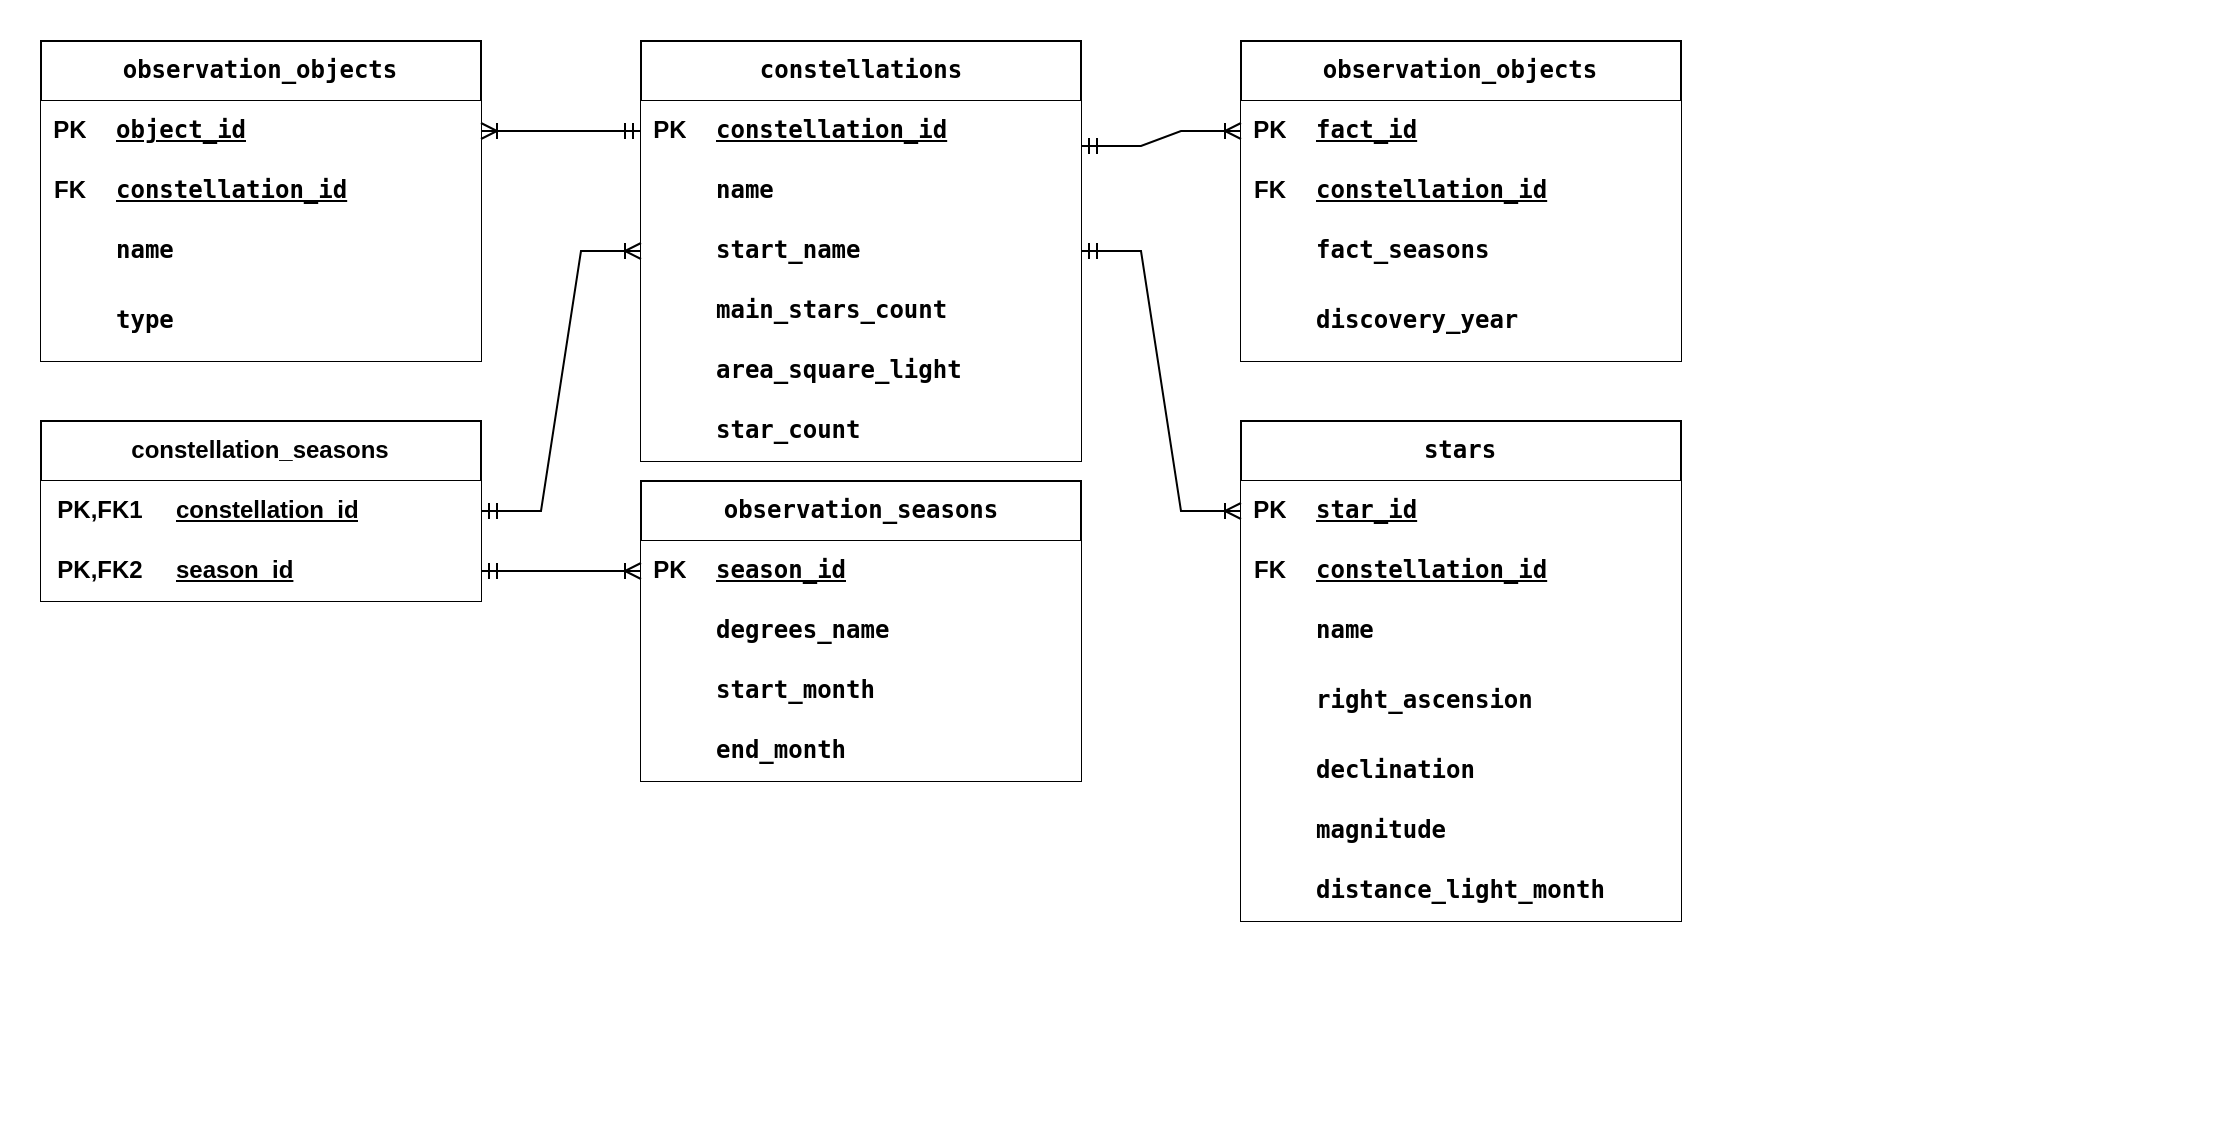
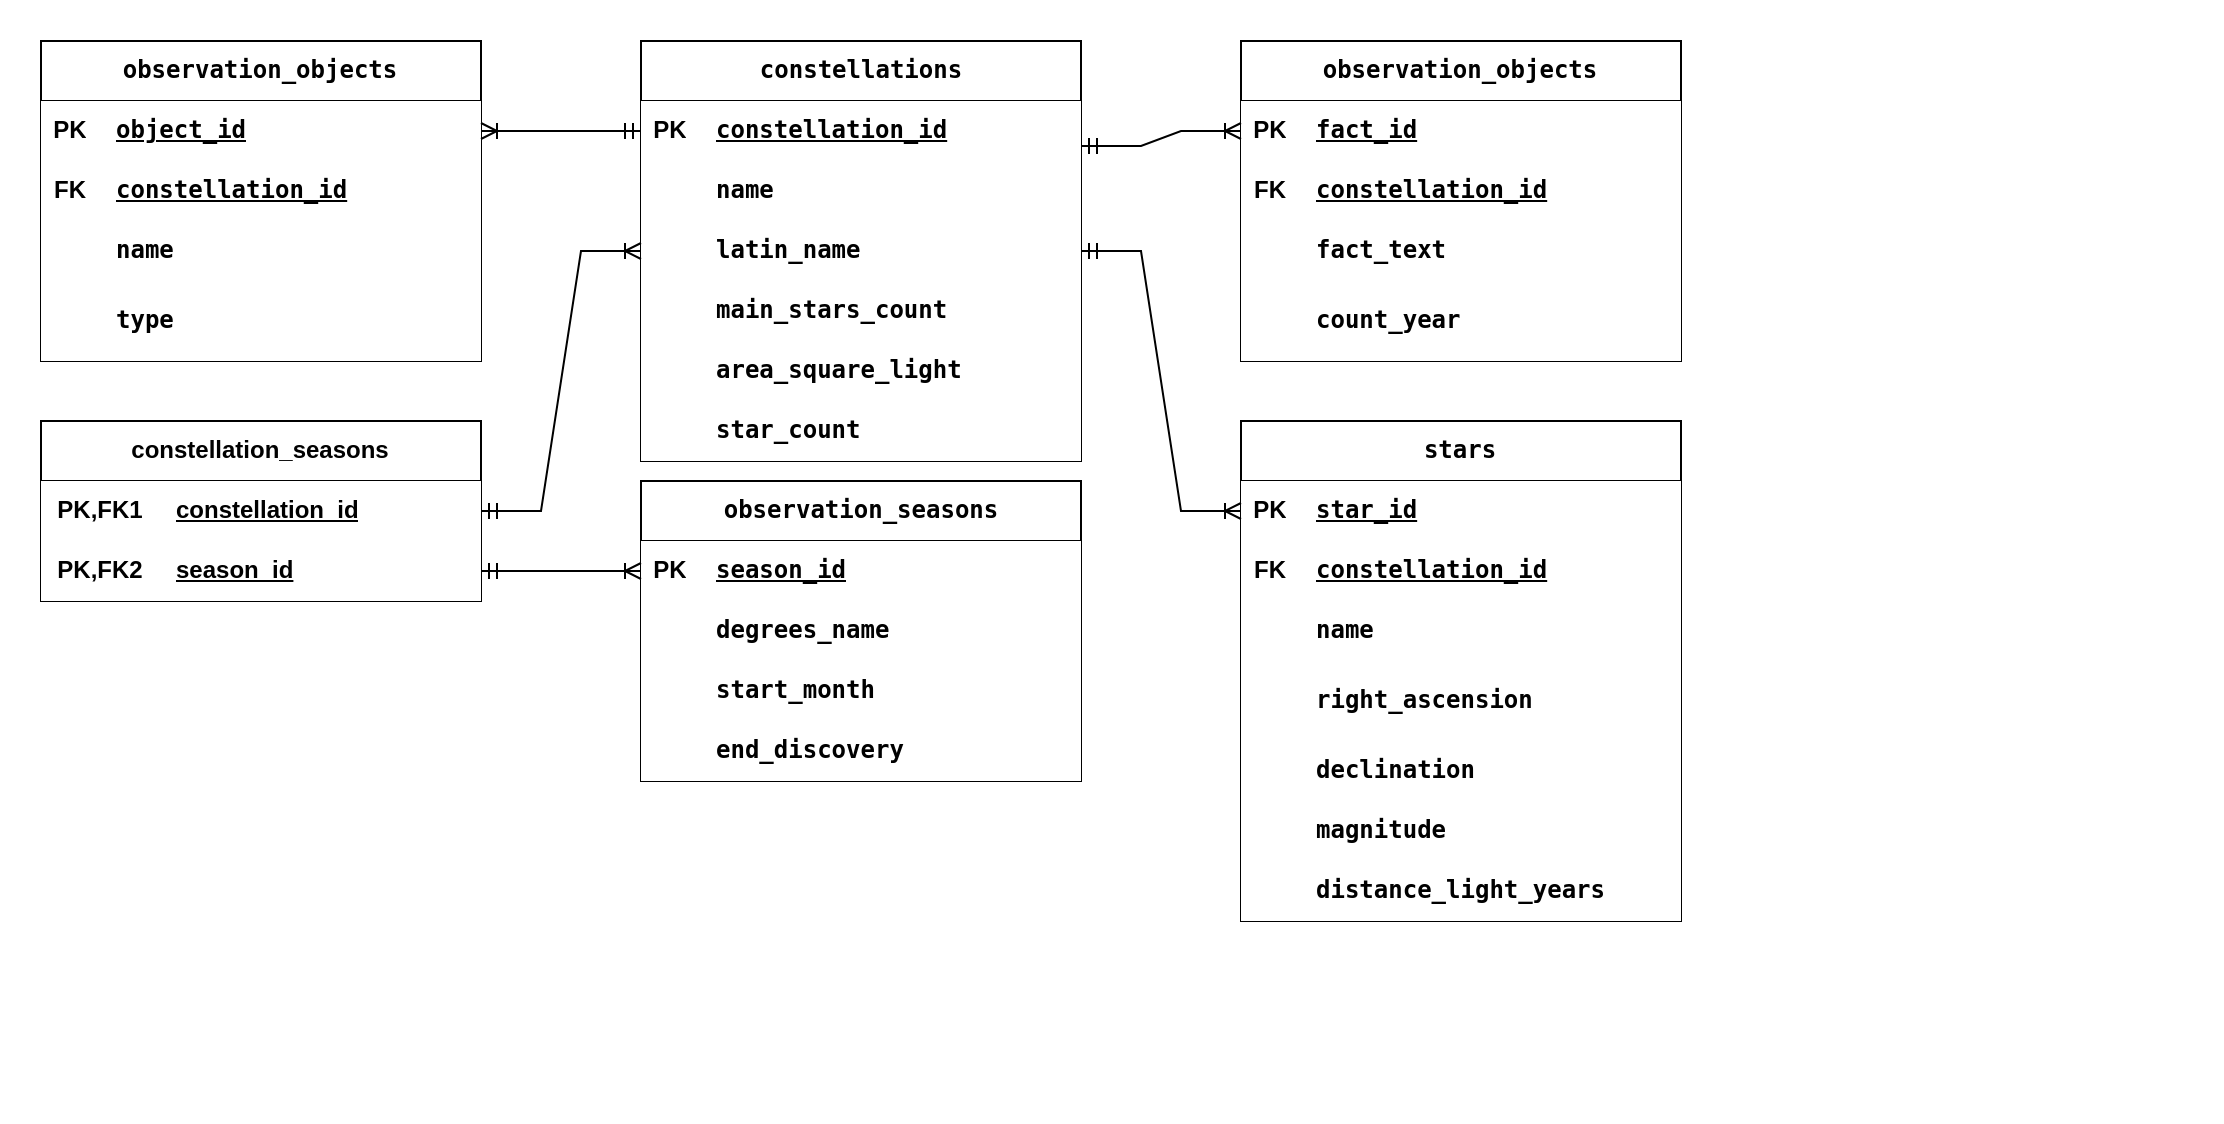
node "start_name": label "start_name" -> "latin_name"
node "fact_seasons": label "fact_seasons" -> "fact_text"
node "discovery_year": label "discovery_year" -> "count_year"
node "end_month": label "end_month" -> "end_discovery"
node "distance_light_month": label "distance_light_month" -> "distance_light_years"
